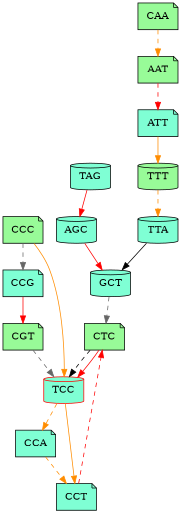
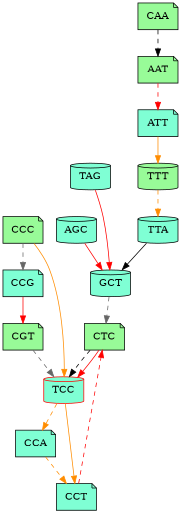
edge "CAA" -> "AAT": color darkorange -> black
edge "TAG" -> "AGC": now "TAG" -> "GCT"
